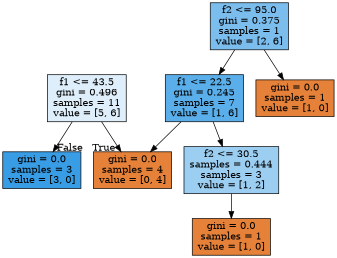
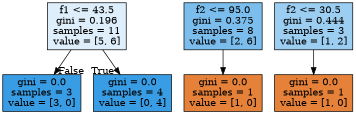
node "f2 <= 95.0 gini = 0.375 samples = 1 value = [2, 6]": label "f2 <= 95.0 gini = 0.375 samples = 1 value = [2, 6]" -> "f2 <= 95.0 gini = 0.375 samples = 8 value = [2, 6]"
node "f1 <= 43.5 gini = 0.496 samples = 11 value = [5, 6]": label "f1 <= 43.5 gini = 0.496 samples = 11 value = [5, 6]" -> "f1 <= 43.5 gini = 0.196 samples = 11 value = [5, 6]"
node "f1 <= 22.5 gini = 0.245 samples = 7 value = [1, 6]": removed
node "gini = 0.0 samples = 4 value = [0, 4]": fillcolor #e58139ff -> #399de5ff
node "f2 <= 30.5 samples = 0.444 samples = 3 value = [1, 2]": label "f2 <= 30.5 samples = 0.444 samples = 3 value = [1, 2]" -> "f2 <= 30.5 gini = 0.444 samples = 3 value = [1, 2]"
